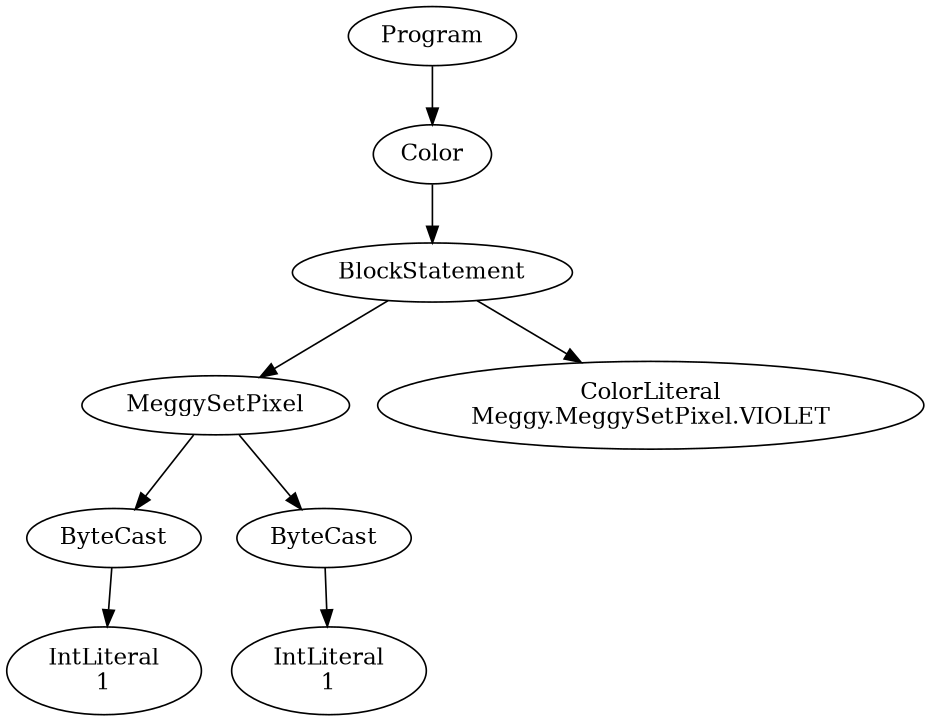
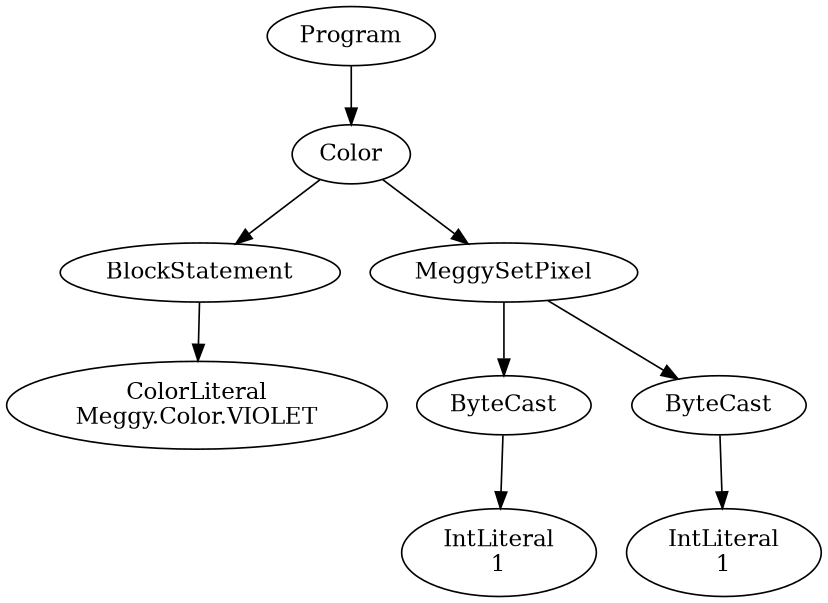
edge "BlockStatement" -> "MeggySetPixel": now "Color" -> "MeggySetPixel"
node "ColorLiteral Meggy.MeggySetPixel.VIOLET": label "ColorLiteral Meggy.MeggySetPixel.VIOLET" -> "ColorLiteral Meggy.Color.VIOLET"
